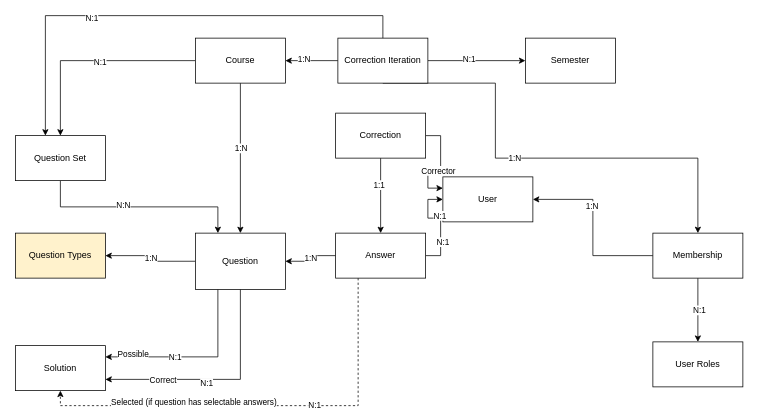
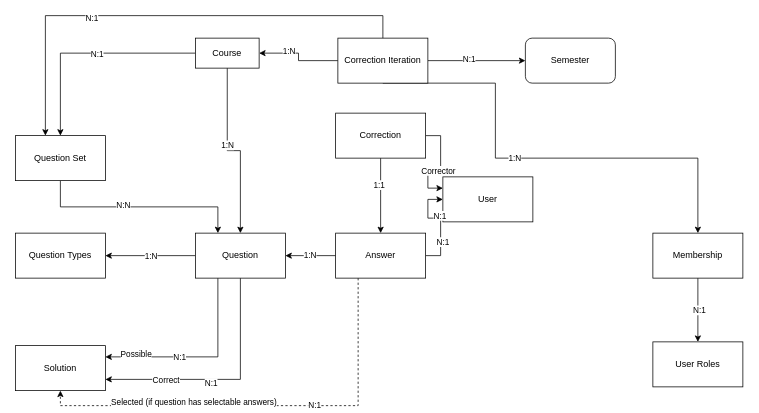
node "Course": size 90x45 -> 64x30
node "Semester": shape rectangle -> rounded rectangle
edge "Membership" -> "User": removed, label "1:N"
node "Question Types": fillcolor #fff2cc -> #ffffff
node "Question": size 90x56 -> 90x45
